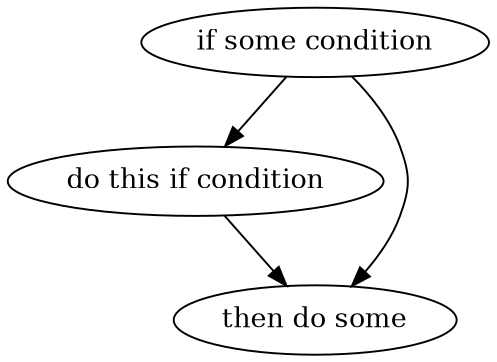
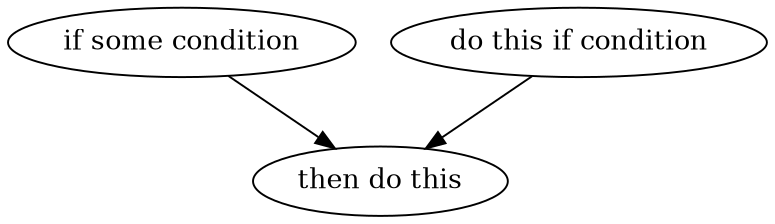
edge "if some condition" -> "do this if condition": removed
node "then do some": label "then do some" -> "then do this"
